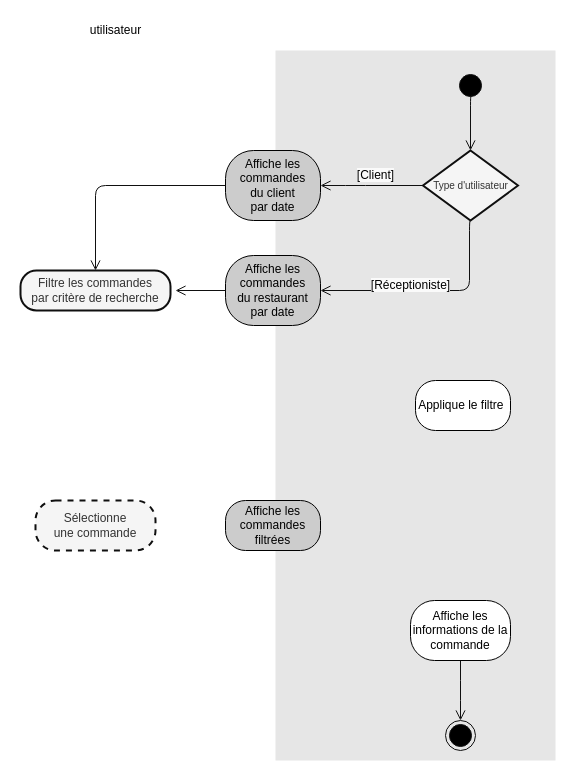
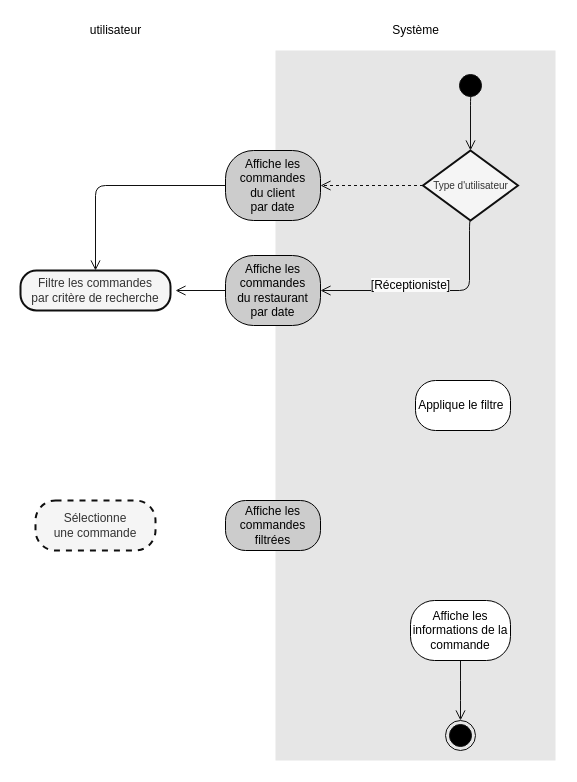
node "Système": added
node "[Client]": removed
edge "Type d'utilisateur" -> "Affiche les commandes du client par date": style solid -> dashed
